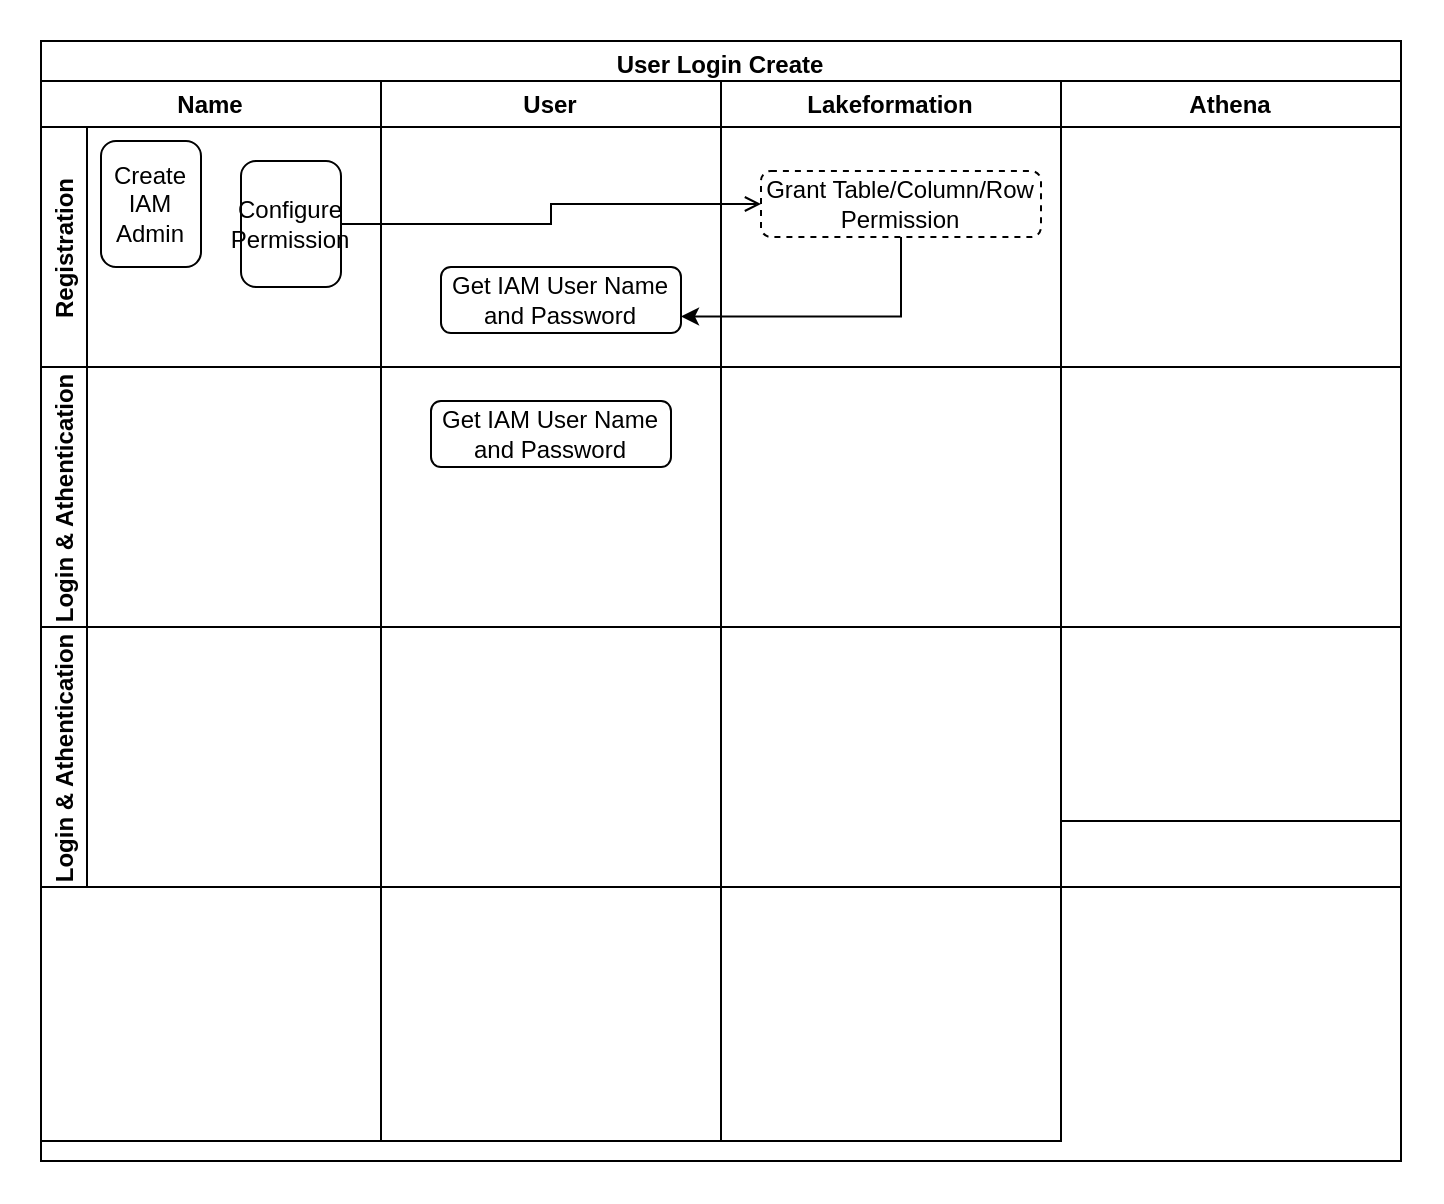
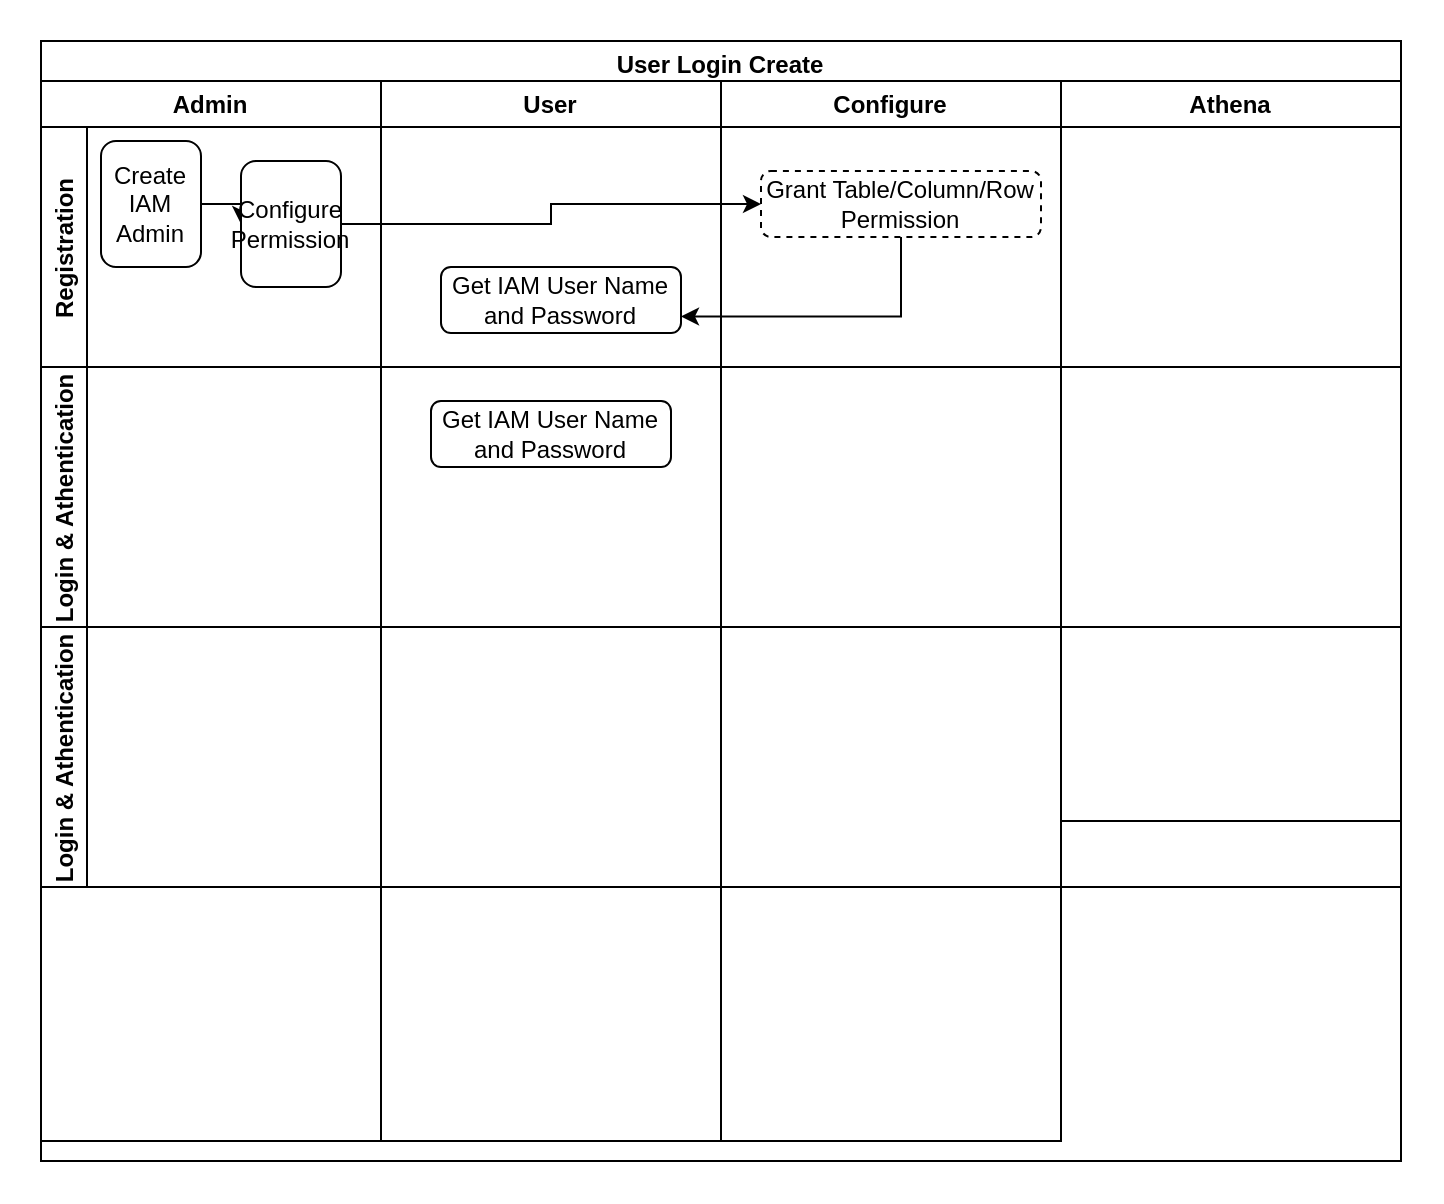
node "Name": label "Name" -> "Admin"
node "Lakeformation": label "Lakeformation" -> "Configure"
edge "Create IAM Admin" -> "Configure Permission": added
edge "Configure Permission" -> "Grant Table/Column/Row Permission": arrowhead open -> classic
